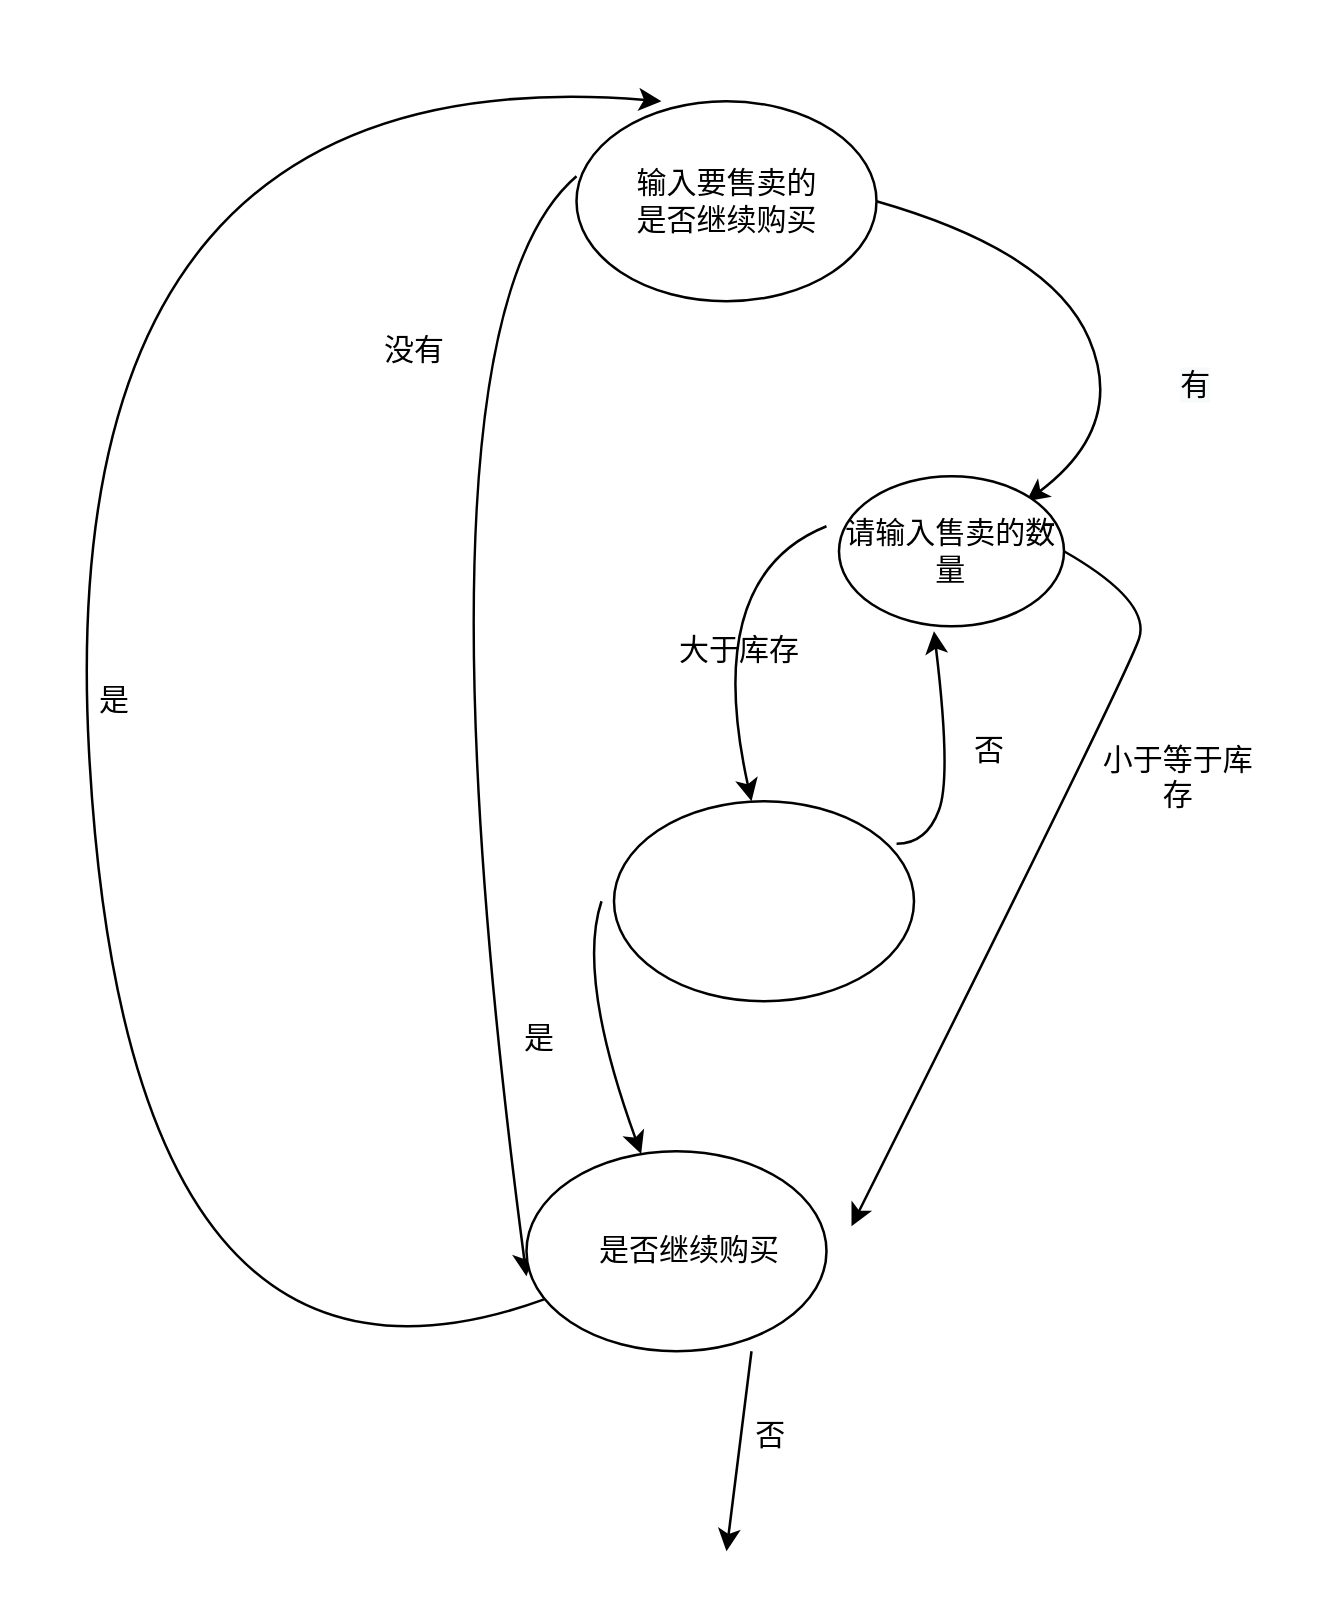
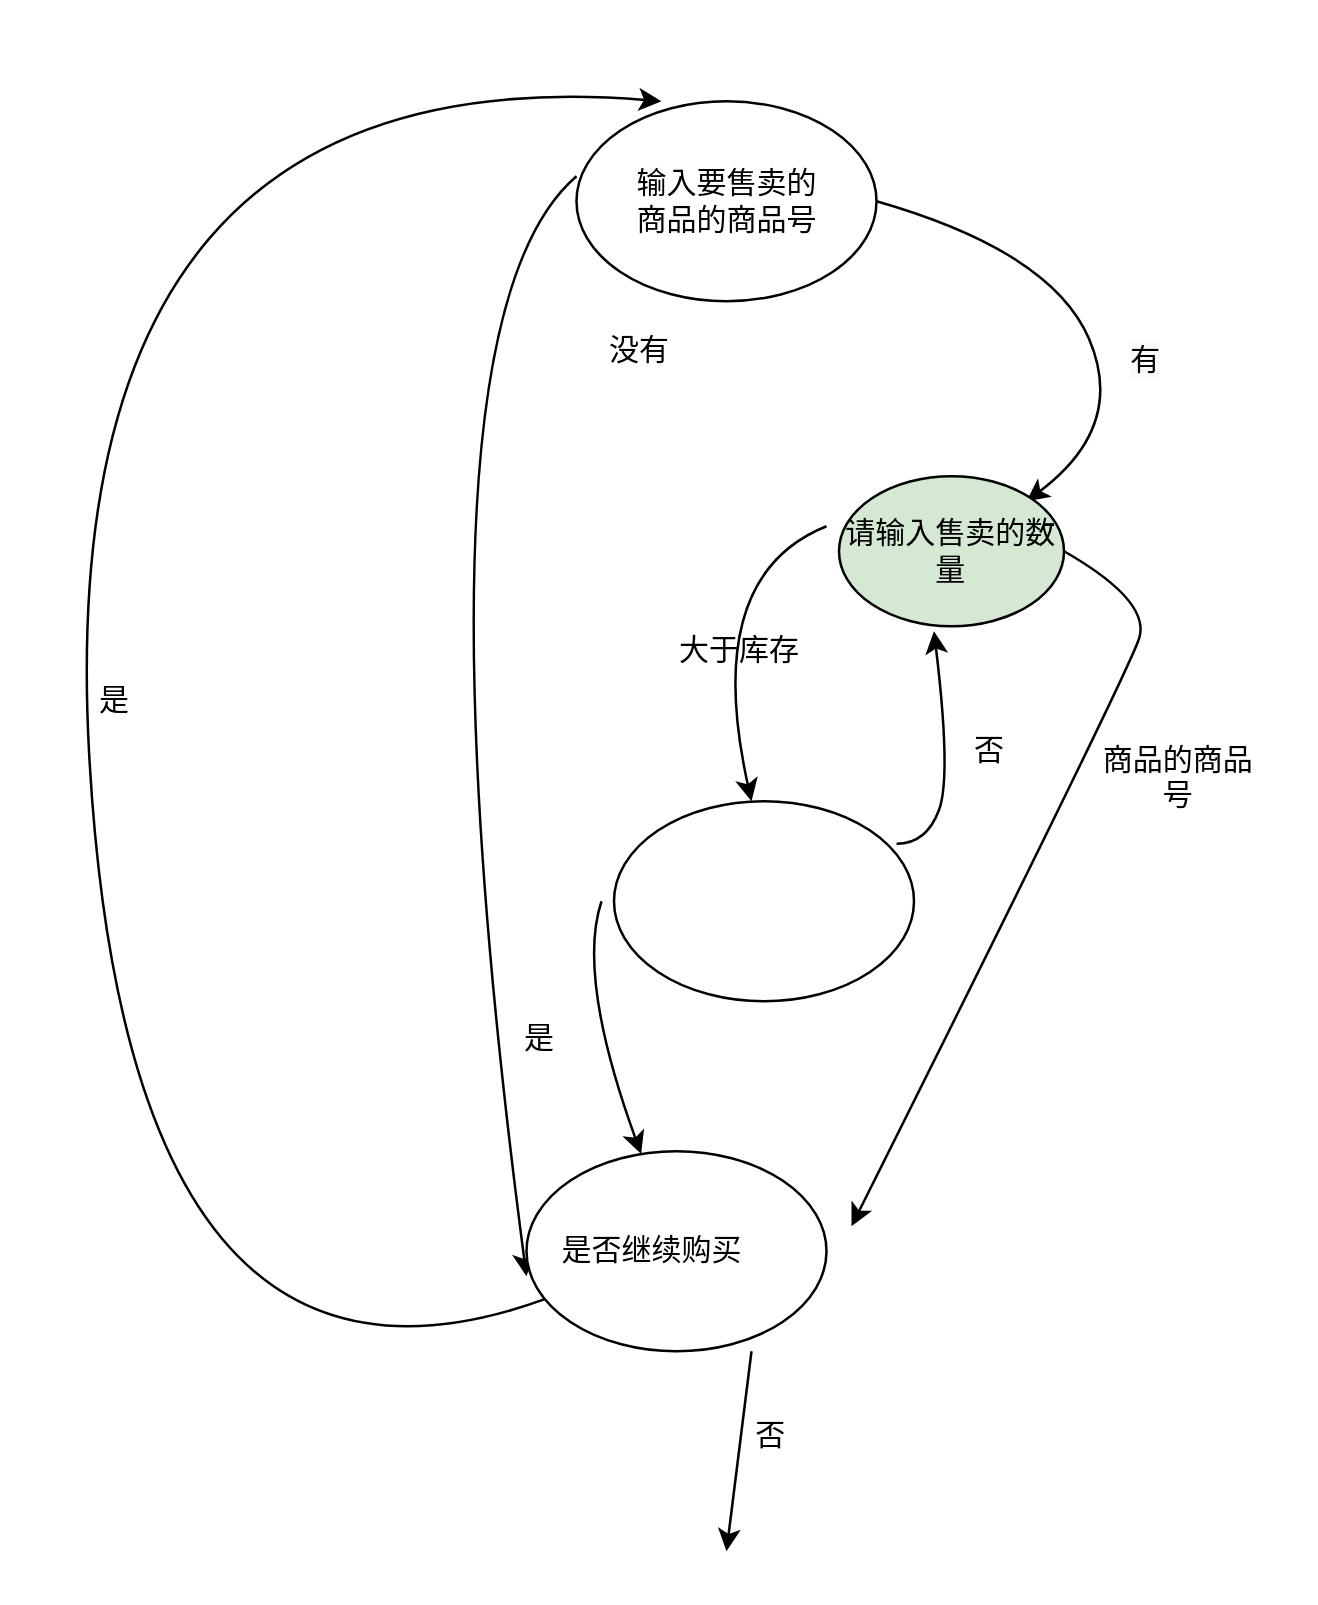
node "输入要售卖的 是否继续购买": label "输入要售卖的 是否继续购买" -> "输入要售卖的 商品的商品号"
node "没有": moved (414, 351) -> (639, 351)
node "有": moved (1226, 389) -> (1176, 364)
node "请输入售卖的数量": fillcolor #ffffff -> #d5e8d4
node "小于等于库存": label "小于等于库存" -> "商品的商品号"
node "是否继续购买": moved (689, 1251) -> (651, 1251)
